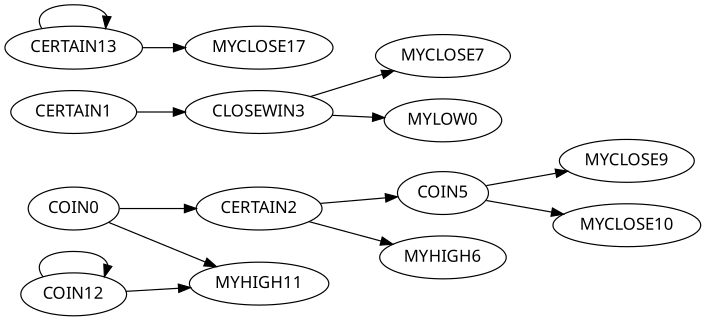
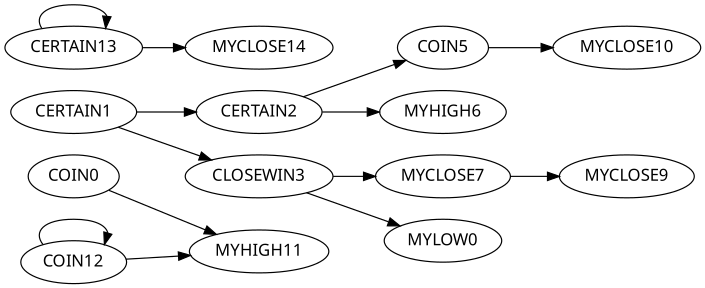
node "MYCLOSE17": label "MYCLOSE17" -> "MYCLOSE14"
edge "COIN5" -> "MYCLOSE9": now "MYCLOSE7" -> "MYCLOSE9"
edge "COIN0" -> "CERTAIN2": now "CERTAIN1" -> "CERTAIN2"
